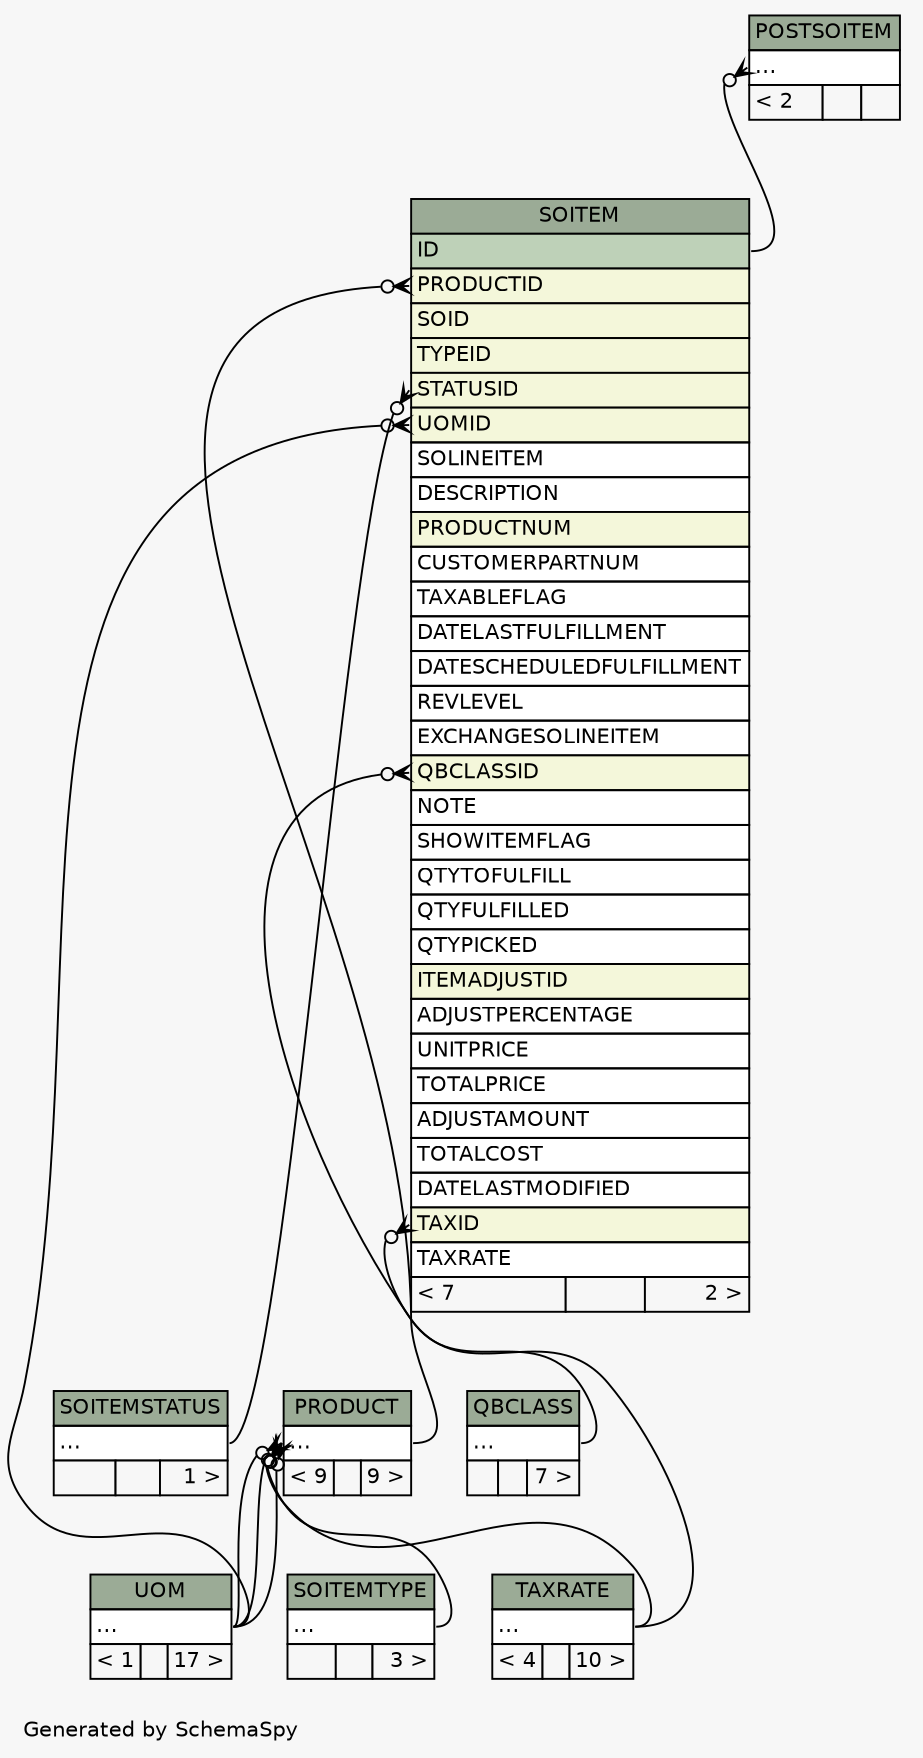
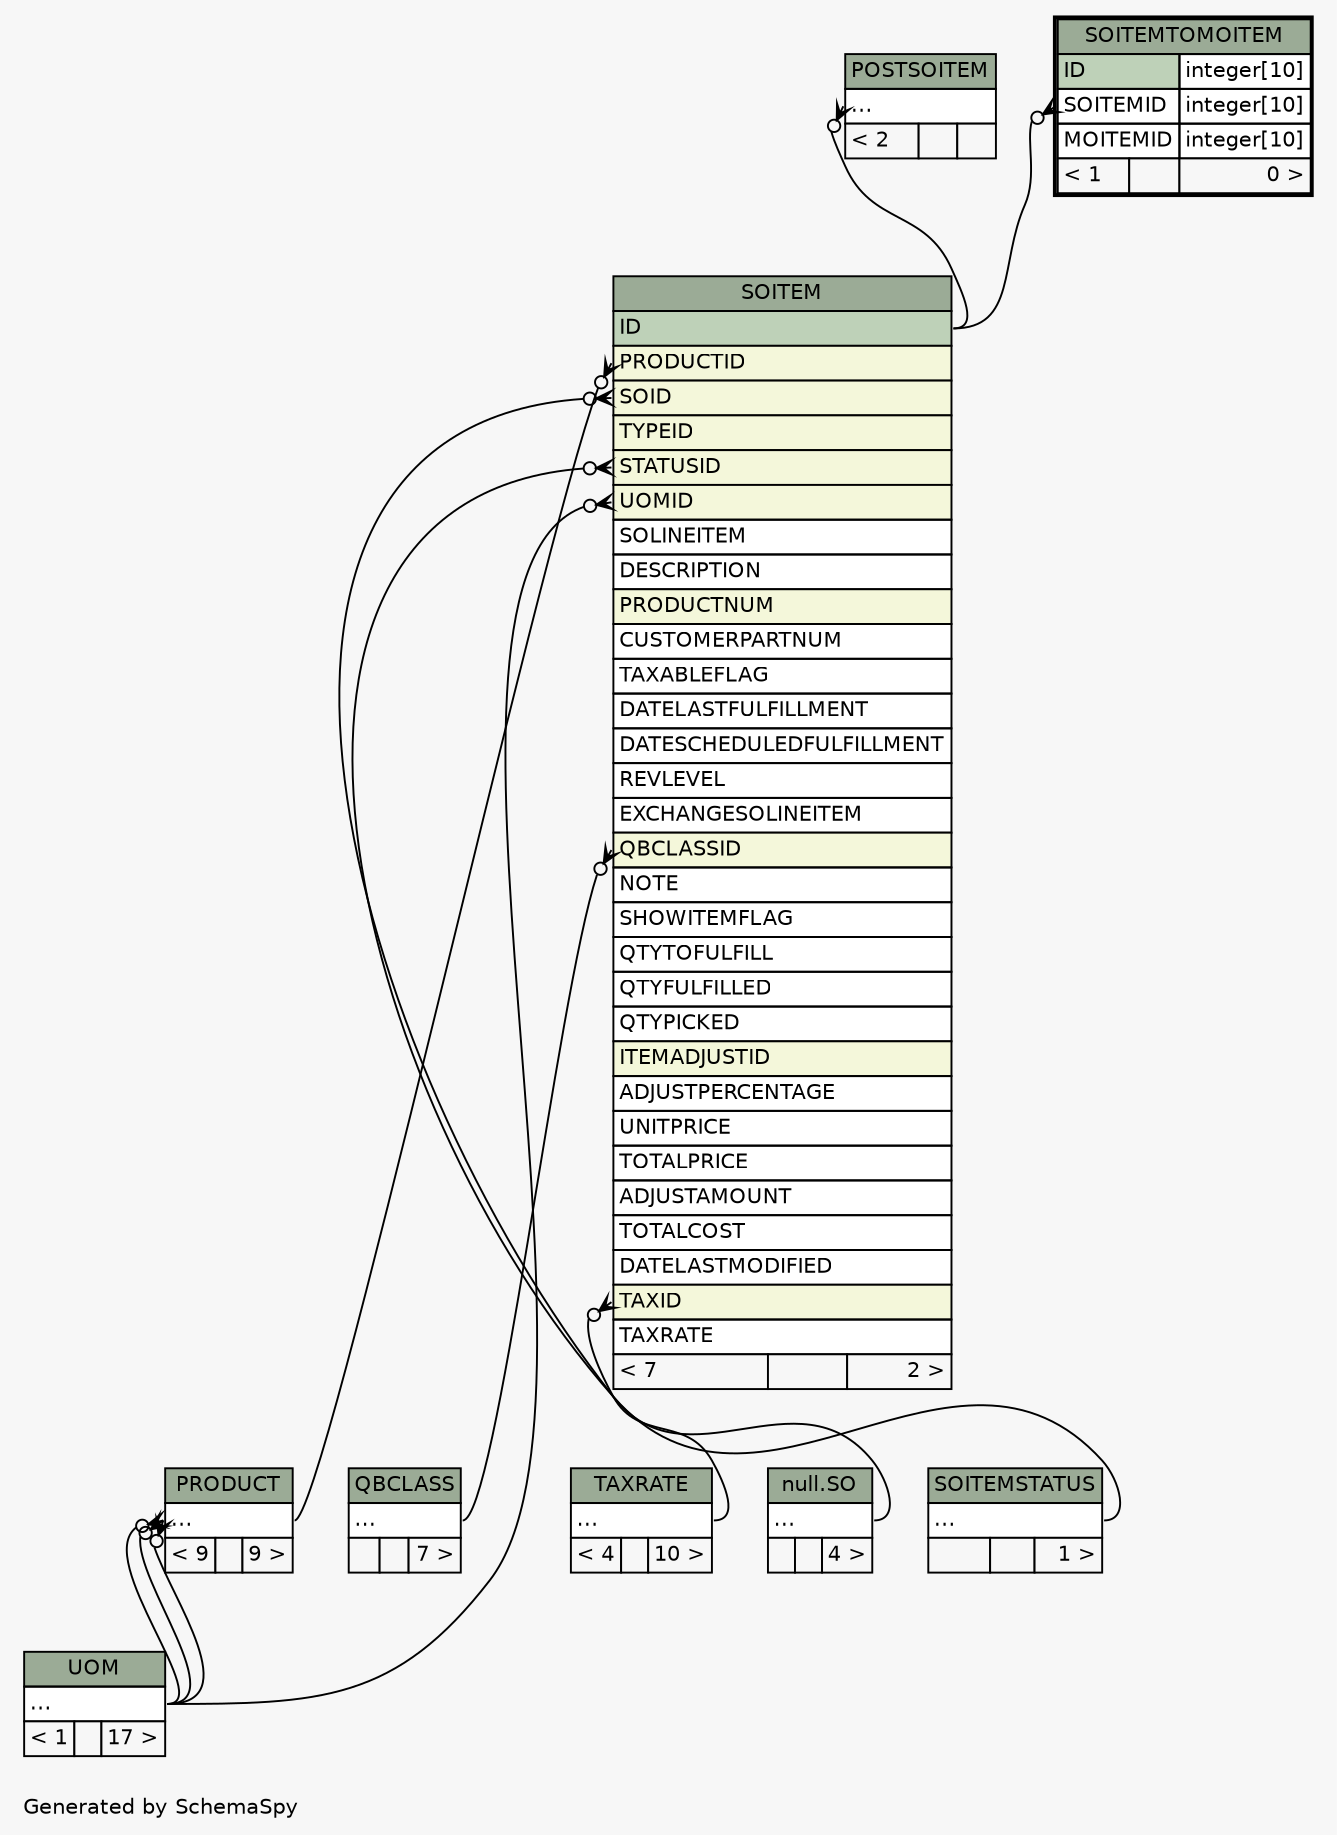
node "SOITEMTOMOITEM": added
node "null.SO": added
edge "TAXRATE" -> "PRODUCT": removed
node "SOITEMTYPE": removed
